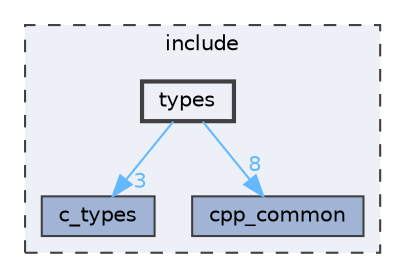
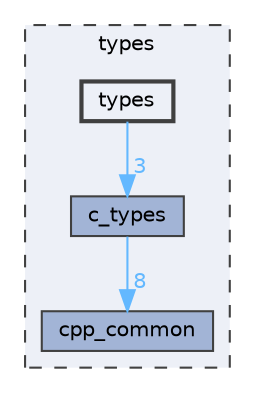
cluster "include": label "include" -> "types"
edge "types" -> "cpp_common": now "c_types" -> "cpp_common"
